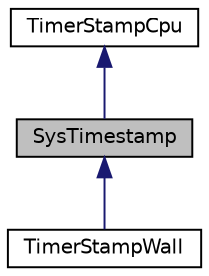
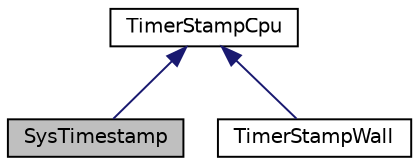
edge "TimerStampWall" -> "SysTimestamp": now "TimerStampWall" -> "TimerStampCpu"
